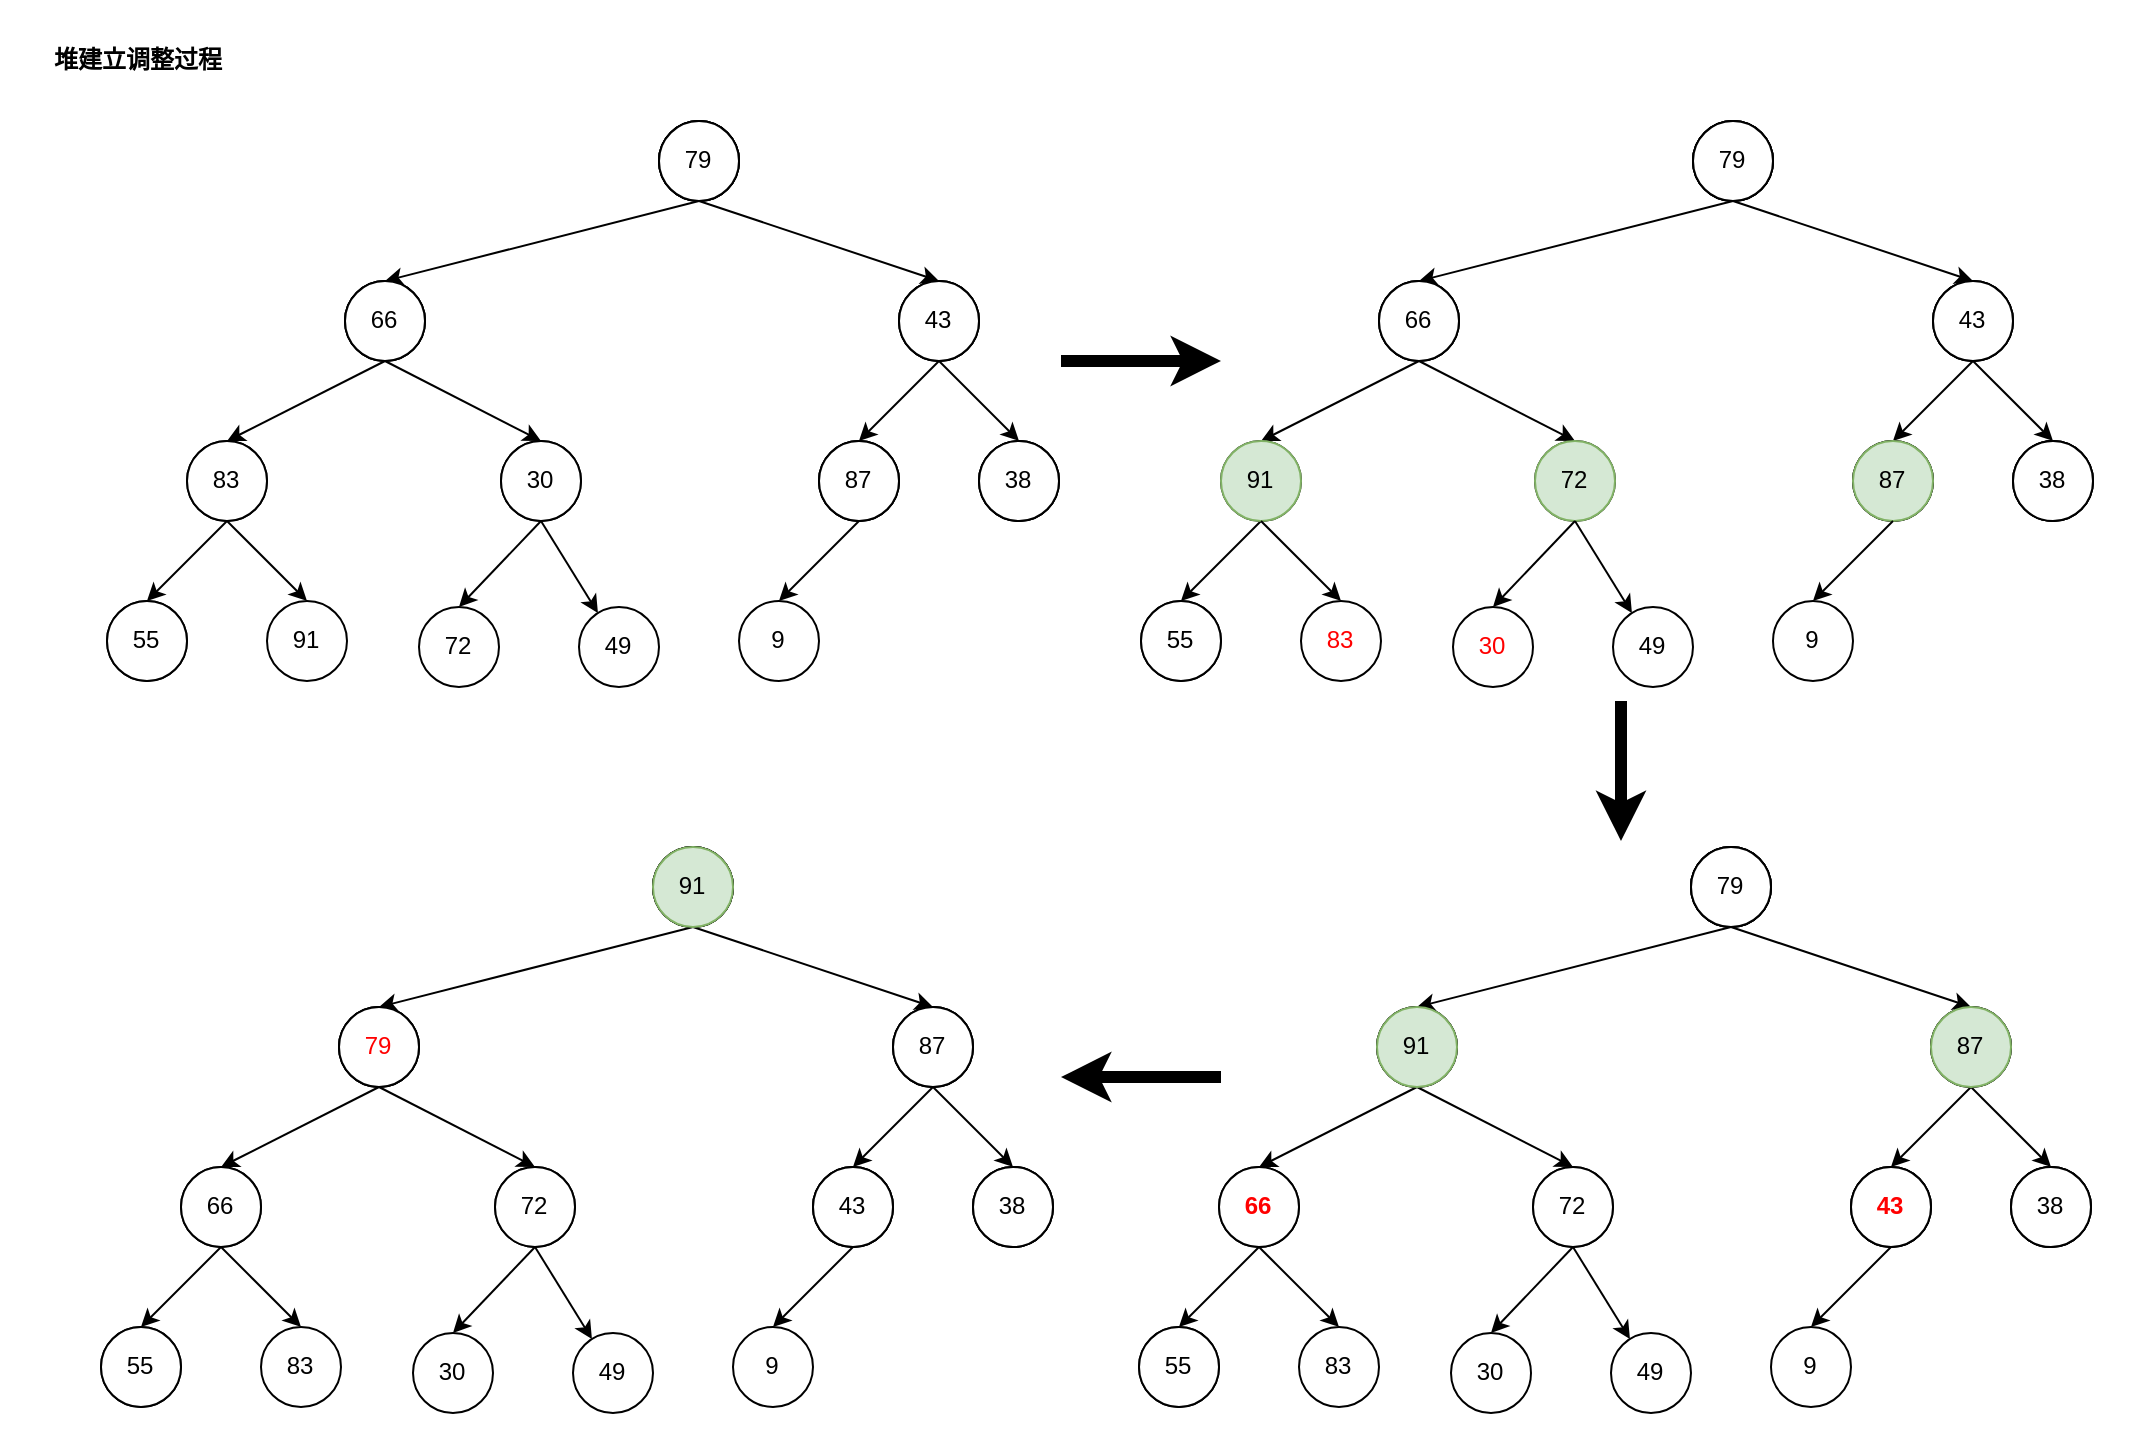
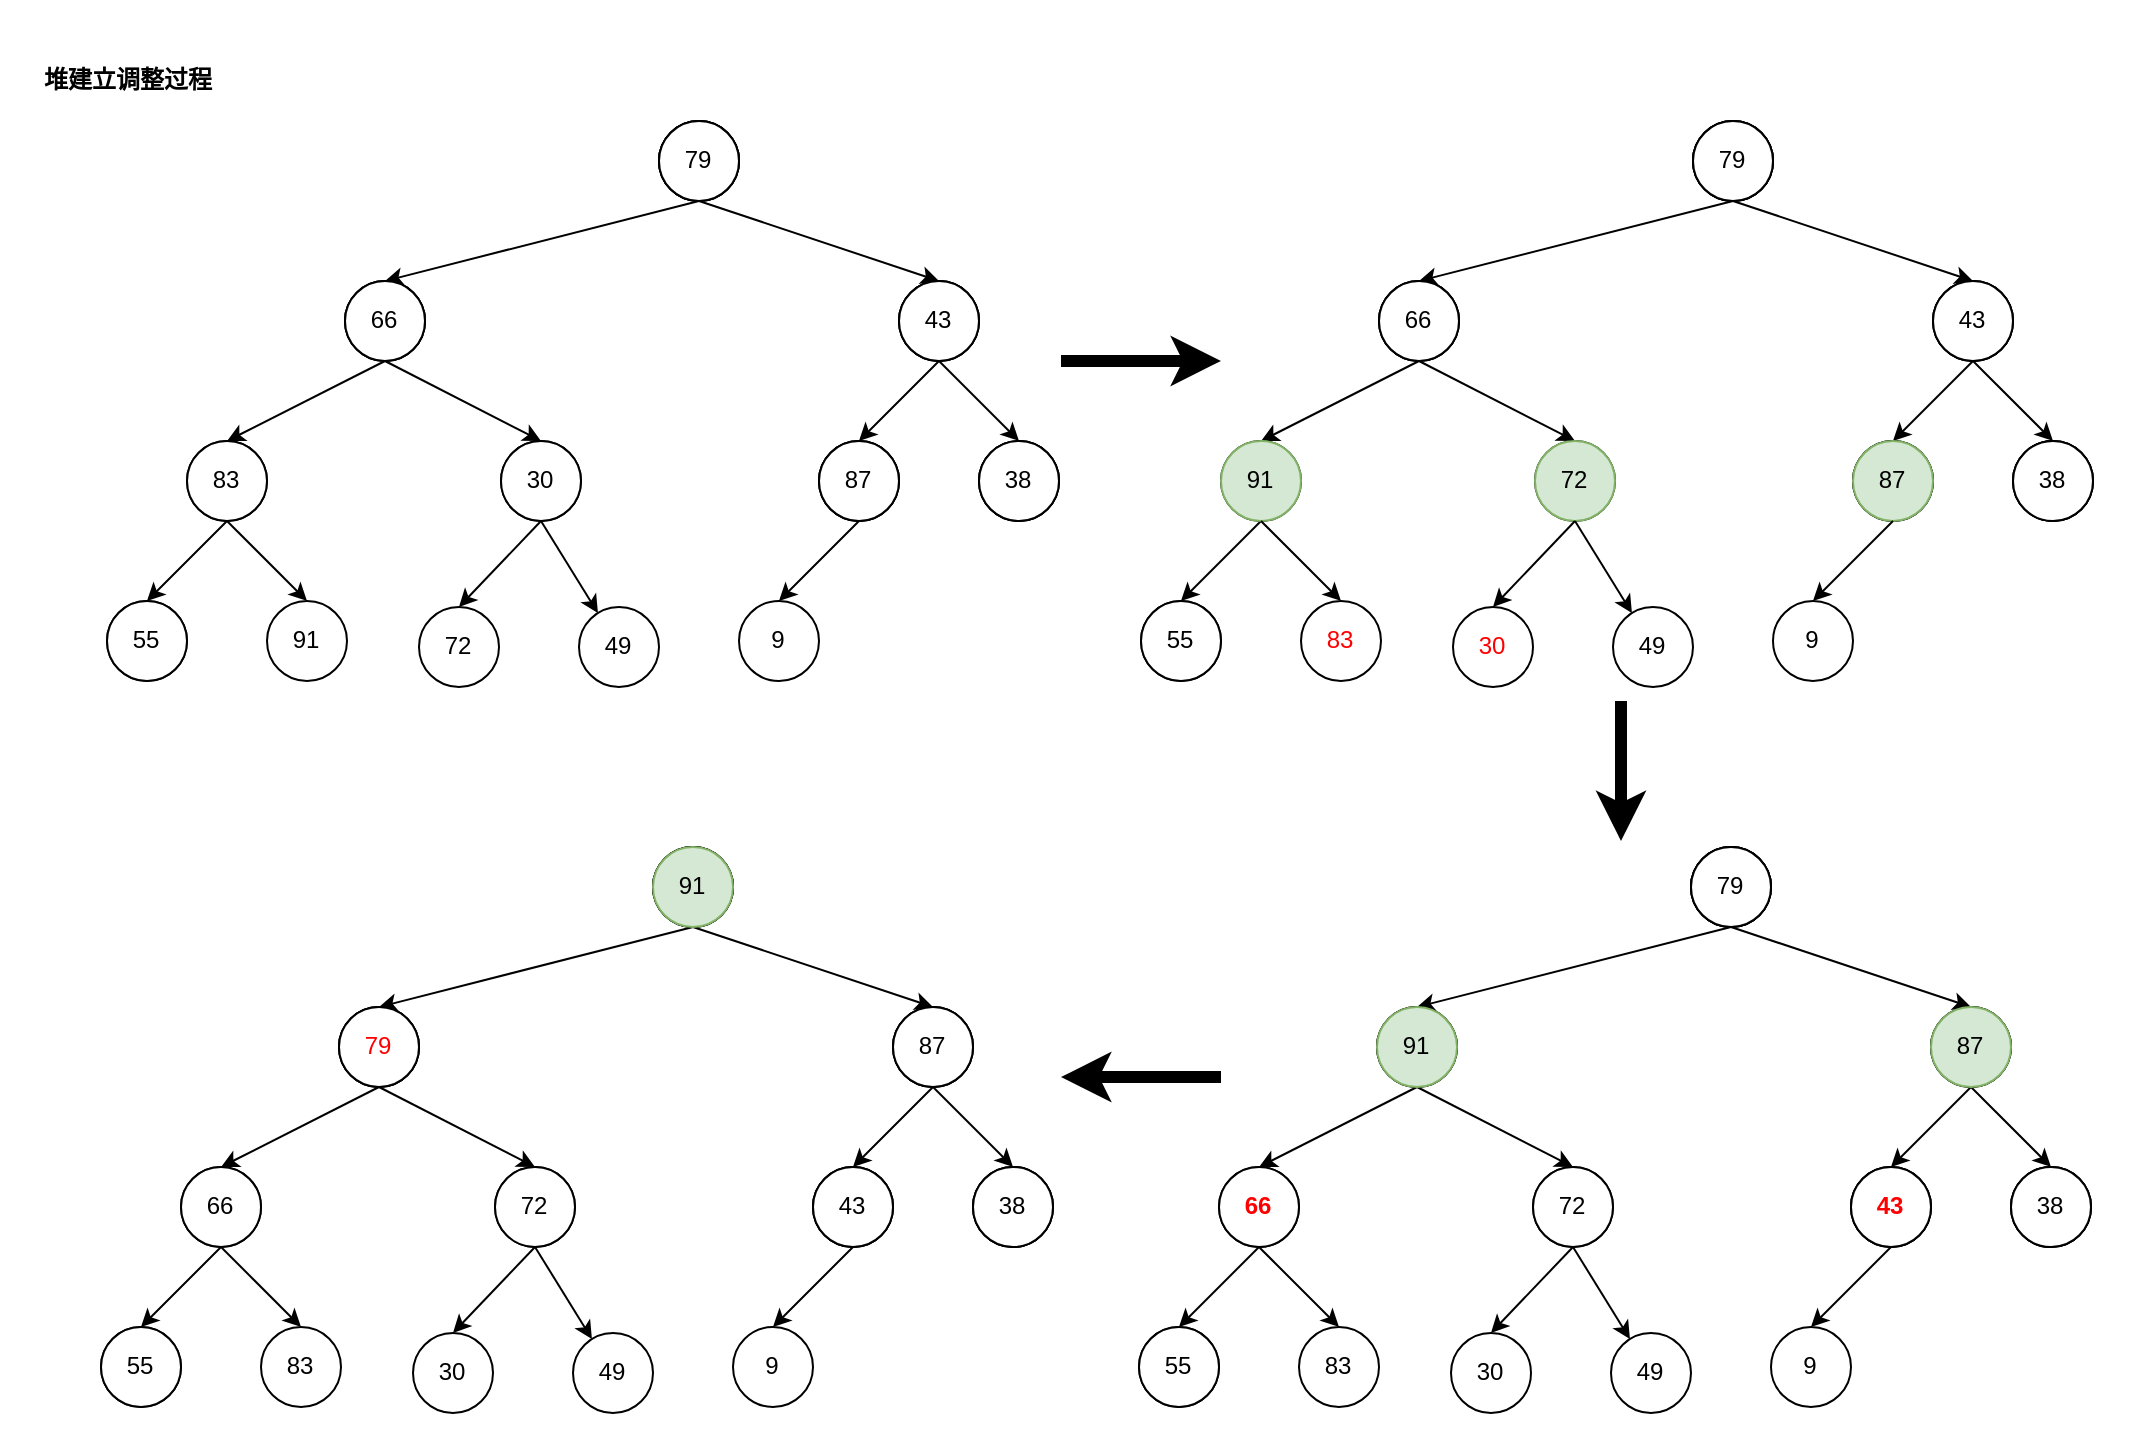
node "堆建立调整过程": moved (361, 61) -> (351, 81)
